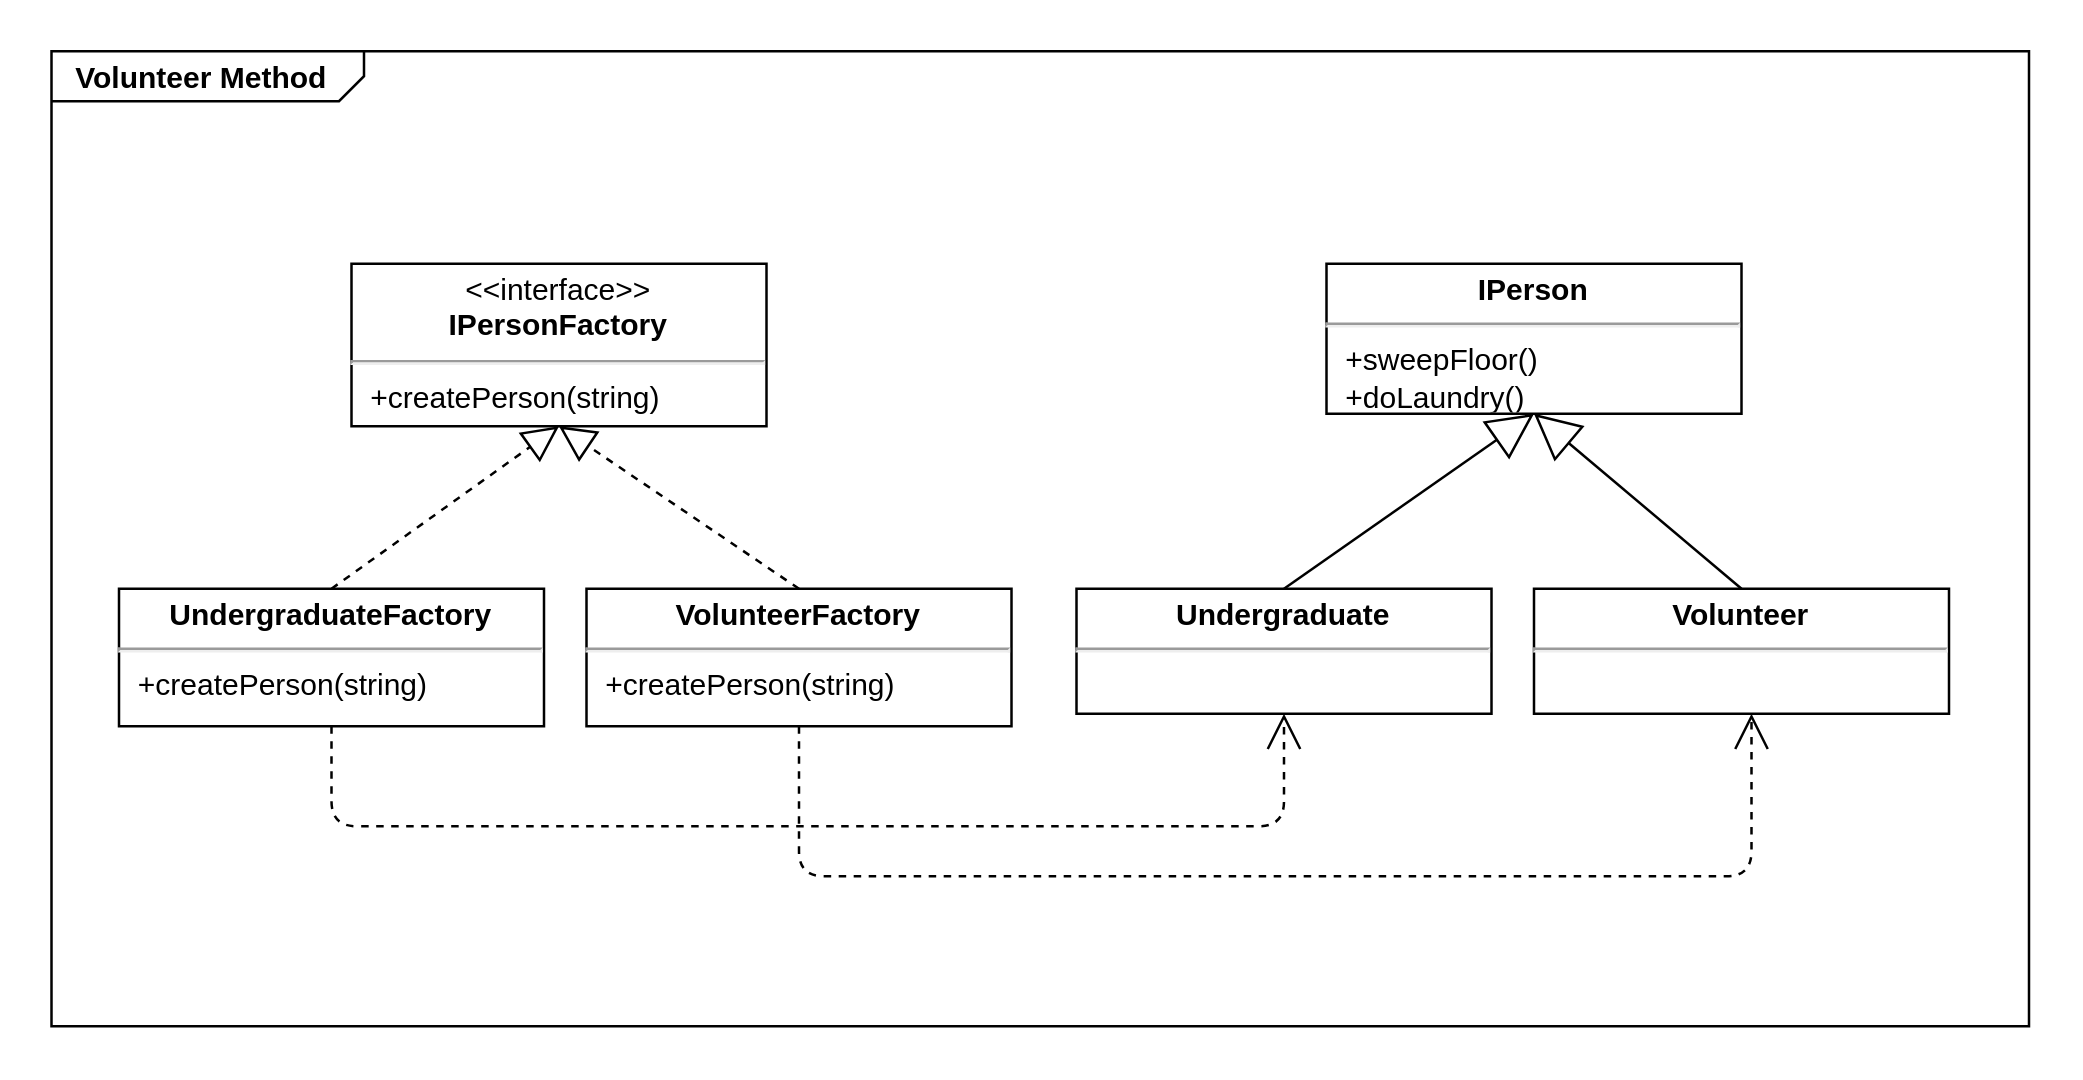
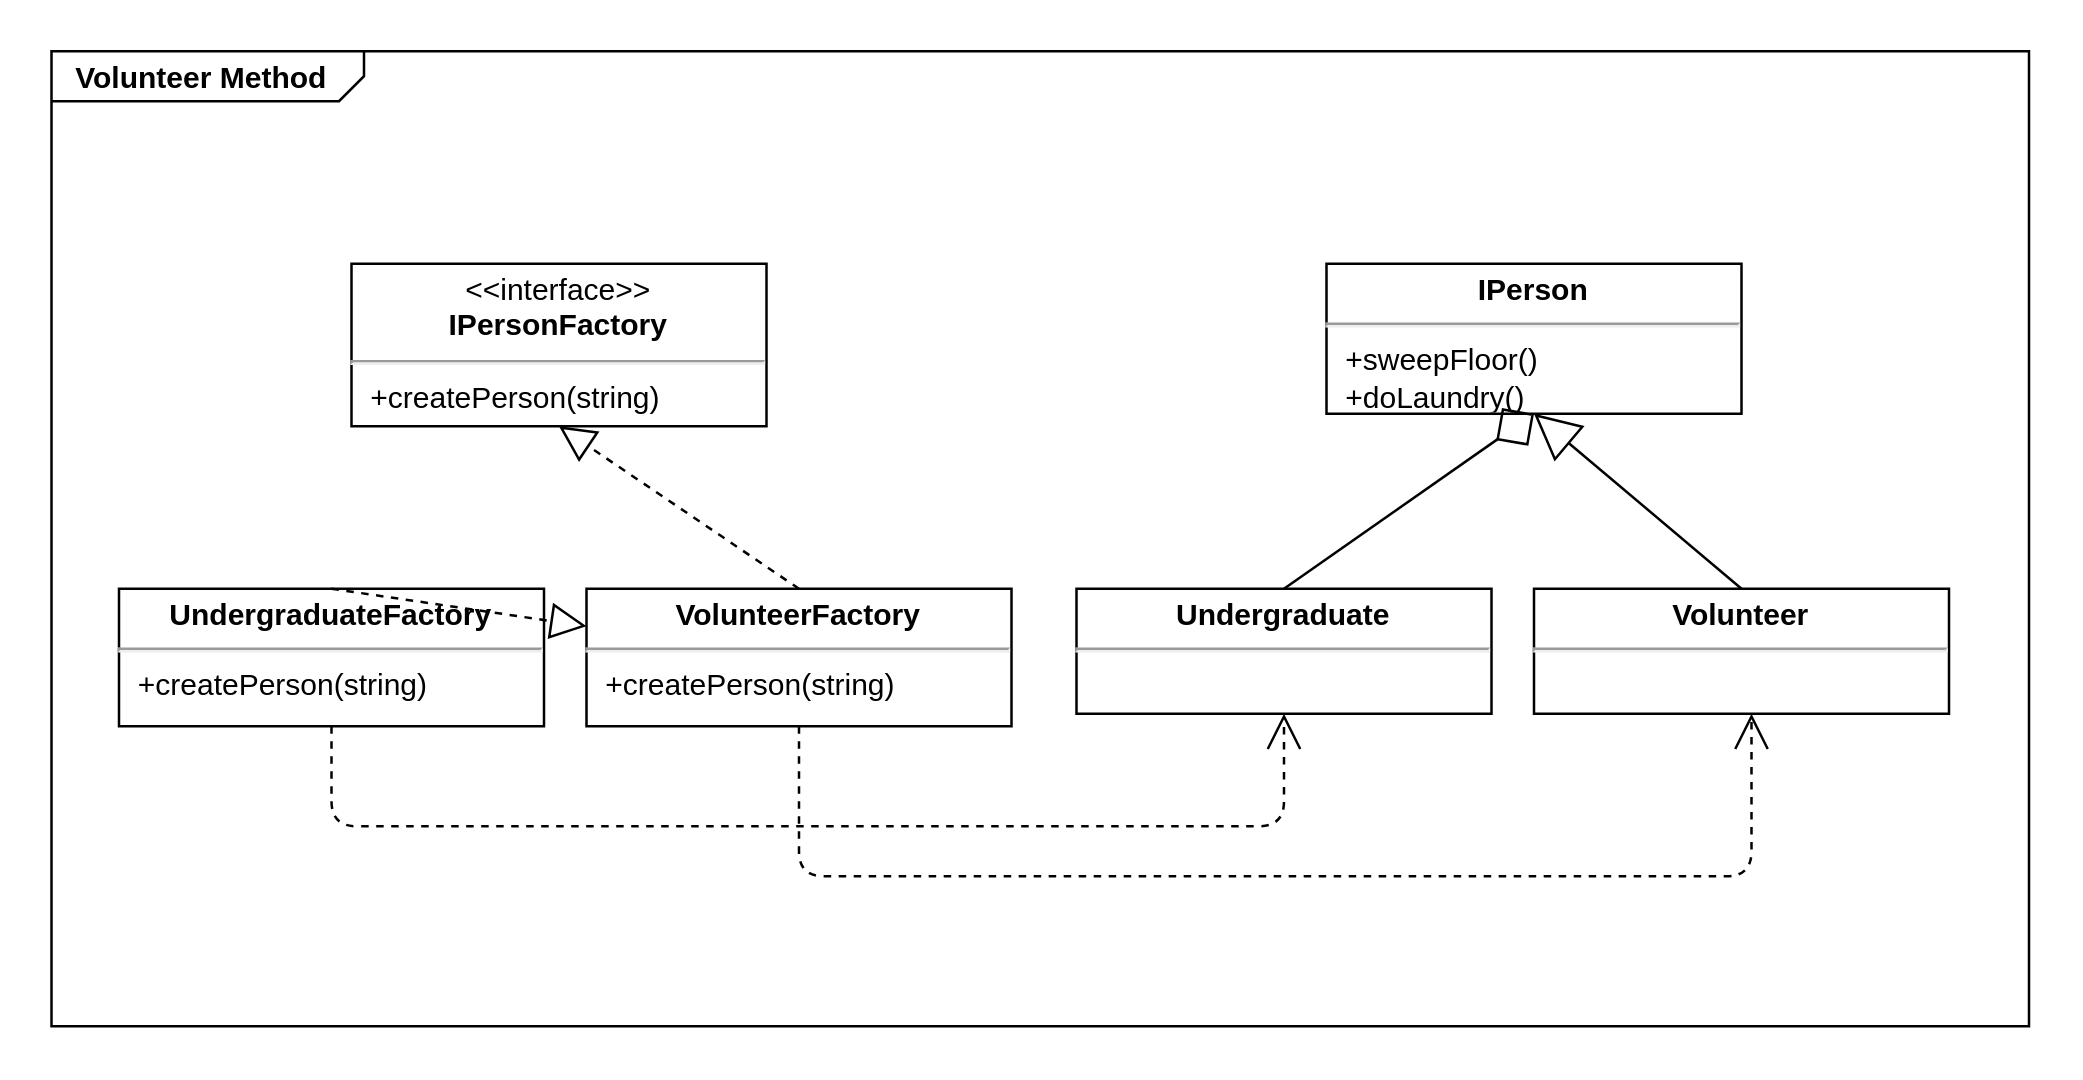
edge "Undergraduate" -> "IPerson +sweepFloor() +doLaundry() +goShopping()": arrowhead block -> diamond
edge "UndergraduateFactory +createPerson(string)" -> "<<interface>> IPersonFactory +createPerson(string)": now "UndergraduateFactory +createPerson(string)" -> "VolunteerFactory +createPerson(string)"
